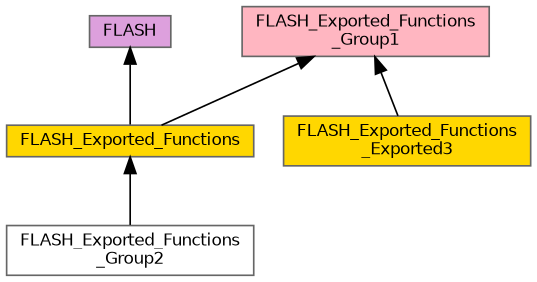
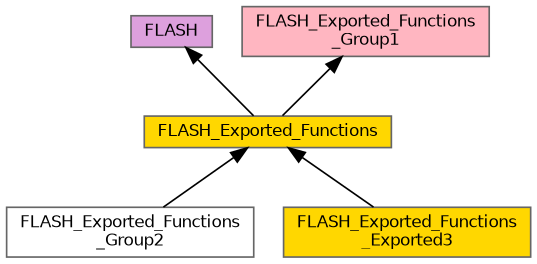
edge "FLASH_Exported_Functions _Exported3" -> "FLASH_Exported_Functions _Group1": now "FLASH_Exported_Functions _Exported3" -> "FLASH_Exported_Functions"
